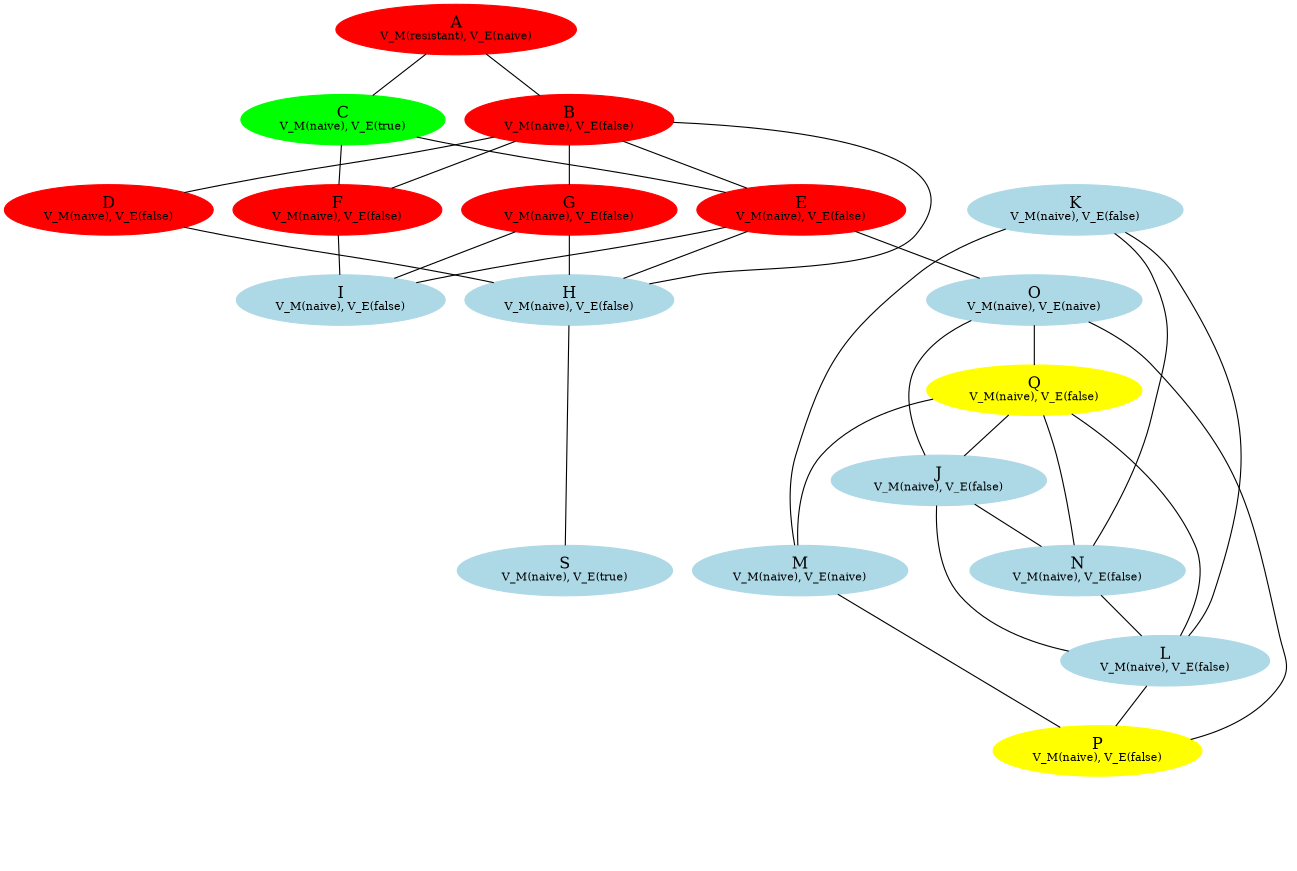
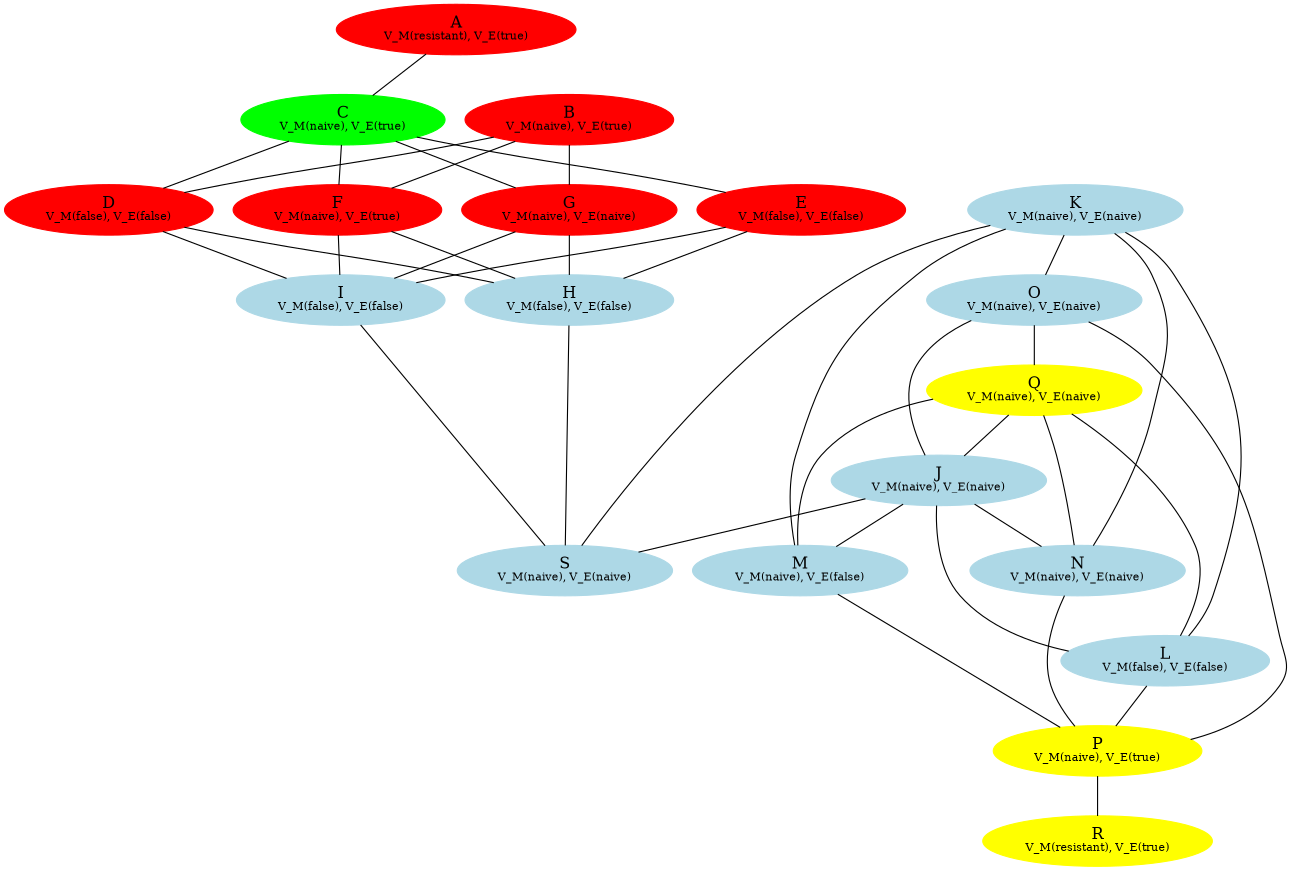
node "A": text "V_M(resistant), V_E(naive)" -> "V_M(resistant), V_E(true)"
edge "A" -- "B": removed
node "B": text "V_M(naive), V_E(false)" -> "V_M(naive), V_E(true)"
edge "C" -- "D": added
edge "B" -- "E": removed
edge "C" -- "G": added
edge "B" -- "H": now "F" -- "H"
node "D": text "V_M(naive), V_E(false)" -> "V_M(false), V_E(false)"
node "F": text "V_M(naive), V_E(false)" -> "V_M(naive), V_E(true)"
node "G": text "V_M(naive), V_E(false)" -> "V_M(naive), V_E(naive)"
node "E": text "V_M(naive), V_E(false)" -> "V_M(false), V_E(false)"
node "K": text "V_M(naive), V_E(false)" -> "V_M(naive), V_E(naive)"
edge "D" -- "I": added
edge "E" -- "O": now "K" -- "O"
node "I": text "V_M(naive), V_E(false)" -> "V_M(false), V_E(false)"
node "H": text "V_M(naive), V_E(false)" -> "V_M(false), V_E(false)"
edge "K" -- "S": added
node "Q": text "V_M(naive), V_E(false)" -> "V_M(naive), V_E(naive)"
edge "I" -- "S": added
node "J": text "V_M(naive), V_E(false)" -> "V_M(naive), V_E(naive)"
edge "J" -- "S": added
edge "J" -- "M": added
node "S": text "V_M(naive), V_E(true)" -> "V_M(naive), V_E(naive)"
node "M": text "V_M(naive), V_E(naive)" -> "V_M(naive), V_E(false)"
node "N": text "V_M(naive), V_E(false)" -> "V_M(naive), V_E(naive)"
edge "N" -- "L": now "N" -- "P"
node "L": text "V_M(naive), V_E(false)" -> "V_M(false), V_E(false)"
node "P": text "V_M(naive), V_E(false)" -> "V_M(naive), V_E(true)"
node "R": added
